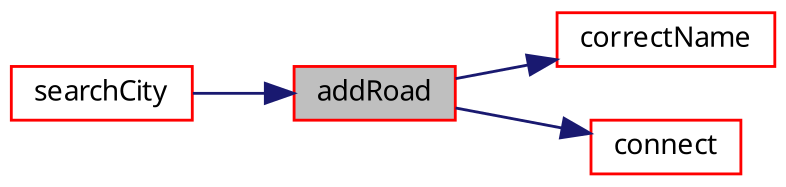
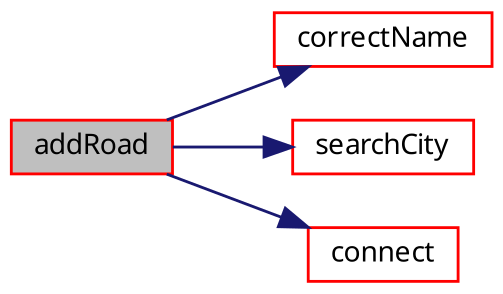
edge "searchCity" -> "addRoad": reversed
